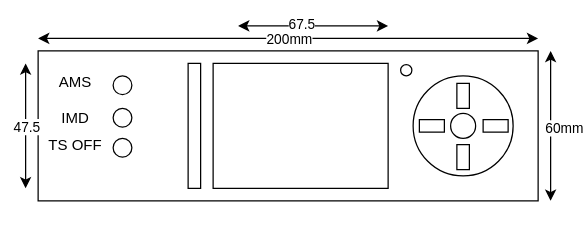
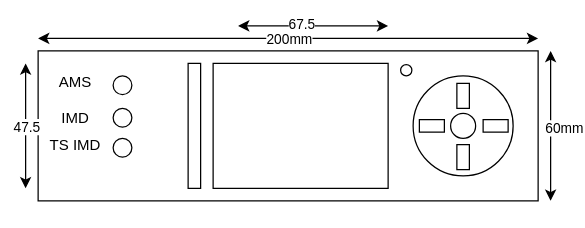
node "TS OFF": label "TS OFF" -> "TS IMD"
